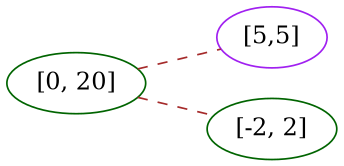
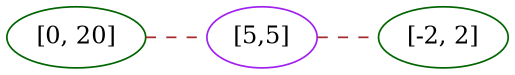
edge "[0, 20]" -- "[-2, 2]": now "[5,5]" -- "[-2, 2]"
